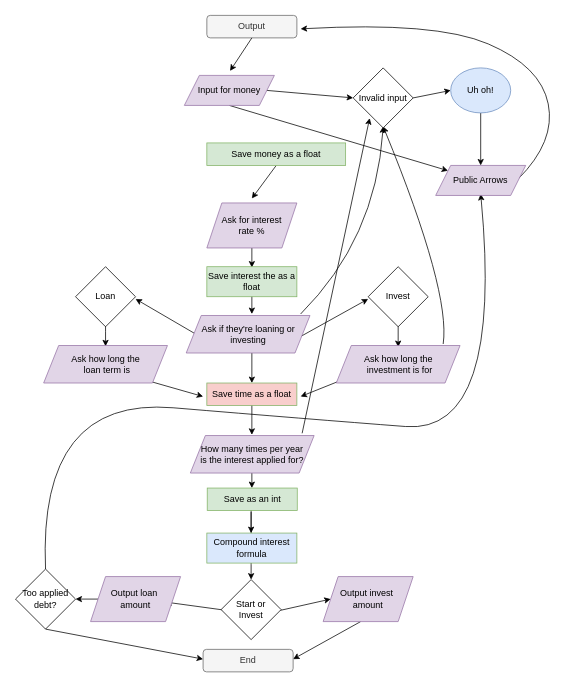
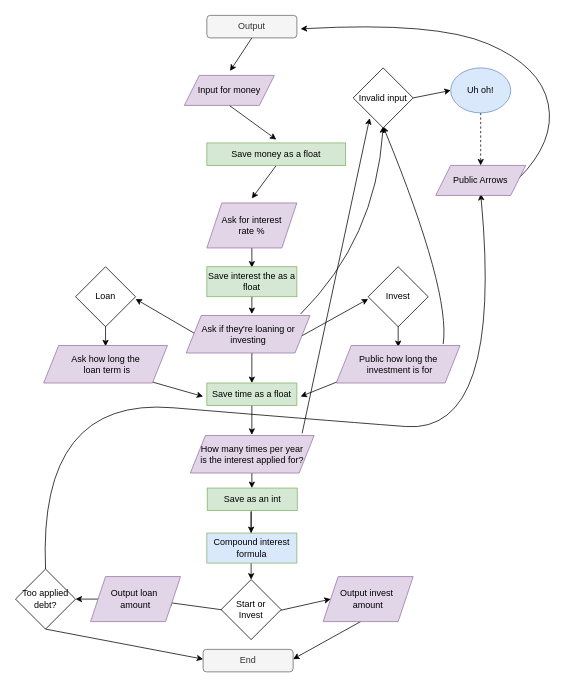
edge "Input for money" -> "Invalid input": removed
edge "Uh oh!" -> "Public Arrows": style solid -> dashed
edge "Input for money" -> "Public Arrows": now "Input for money" -> "Save money as a float"
node "Ask how long the investment is for": label "Ask how long the investment is for" -> "Public how long the investment is for"
node "Save time as a float": fillcolor #f8cecc -> #d5e8d4
